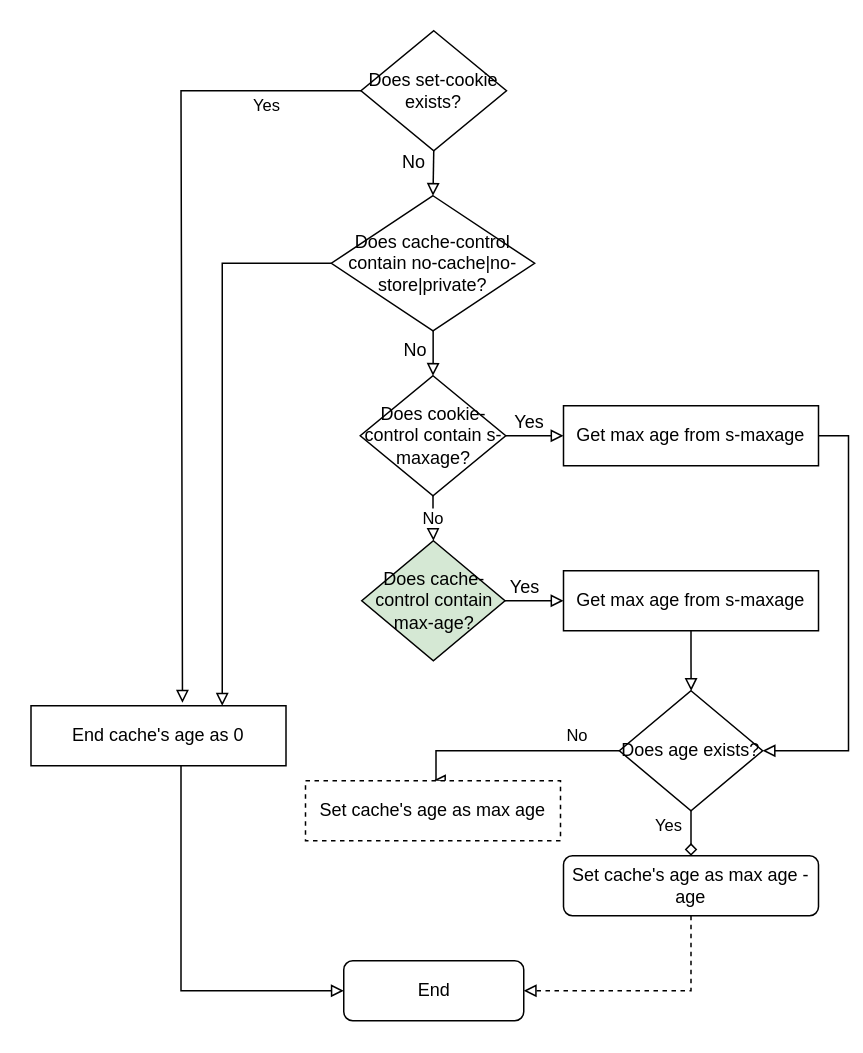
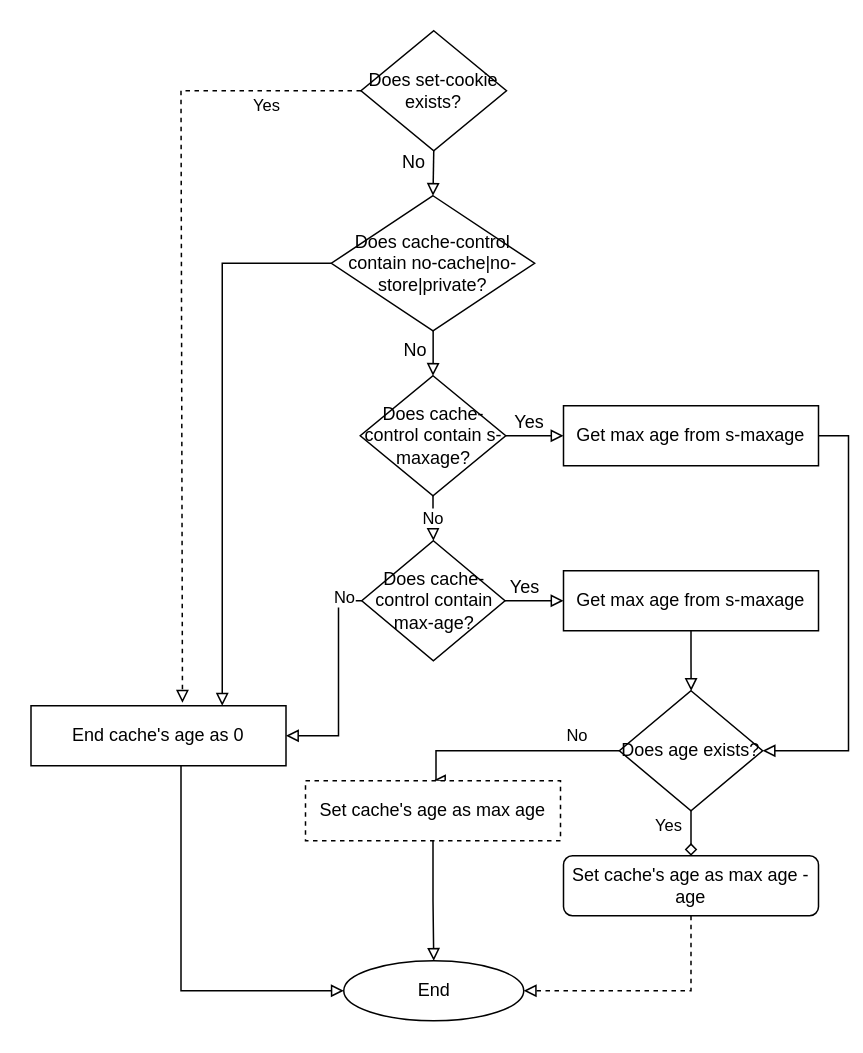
edge "Does set-cookie exists?" -> "End cache's age as 0": style solid -> dashed
node "Does cookie-control contain s-maxage?": label "Does cookie-control contain s-maxage?" -> "Does cache-control contain s-maxage?"
node "Does cache-control contain max-age?": fillcolor #d5e8d4 -> #ffffff
edge "Does cache-control contain max-age?" -> "End cache's age as 0": added, label "No"
edge "Set cache's age as max age" -> "End": added
node "End": shape rounded rectangle -> ellipse
